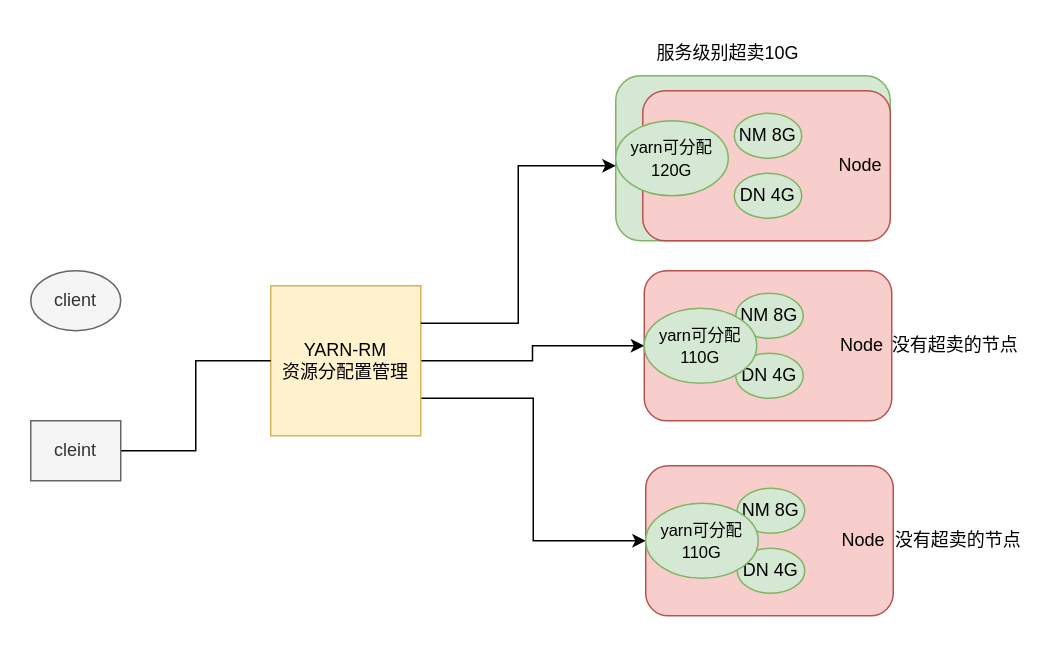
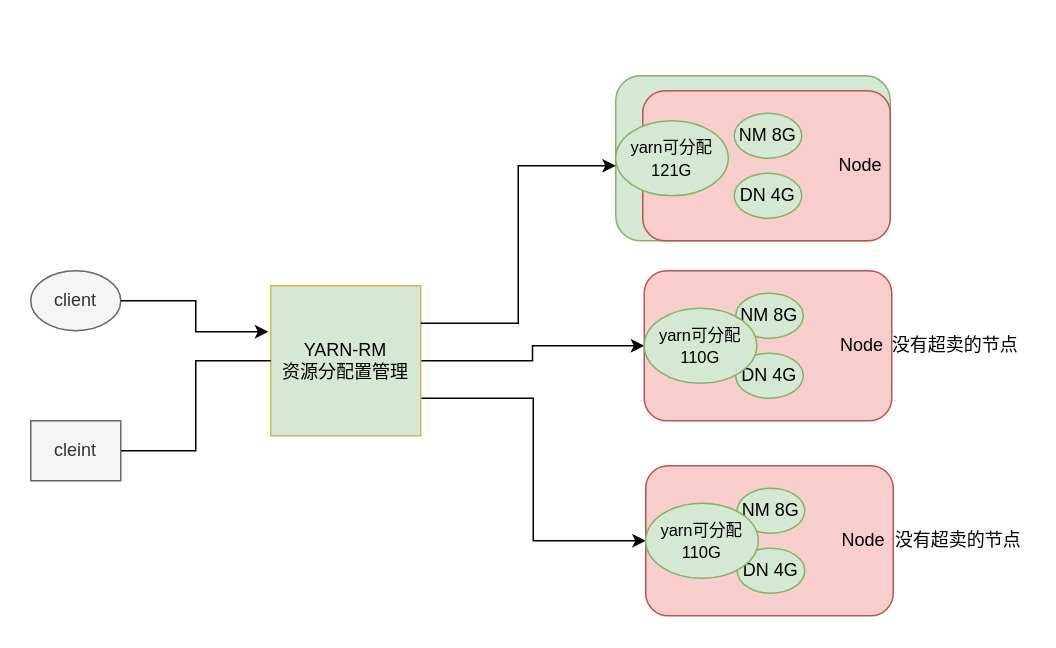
node "服务级别超卖10G": removed
node "yarn可分配 120G": label "yarn可分配 120G" -> "yarn可分配 121G"
edge "client" -> "YARN-RM 资源分配置管理": added
node "YARN-RM 资源分配置管理": fillcolor #fff2cc -> #d5e8d4
